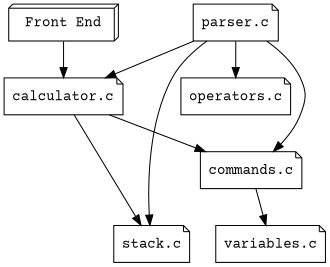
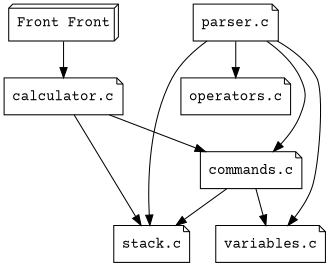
node "Front End": label "Front End" -> "Front Front"
edge "parser.c" -> "calculator.c": now "parser.c" -> "variables.c"
edge "commands.c" -> "stack.c": added
